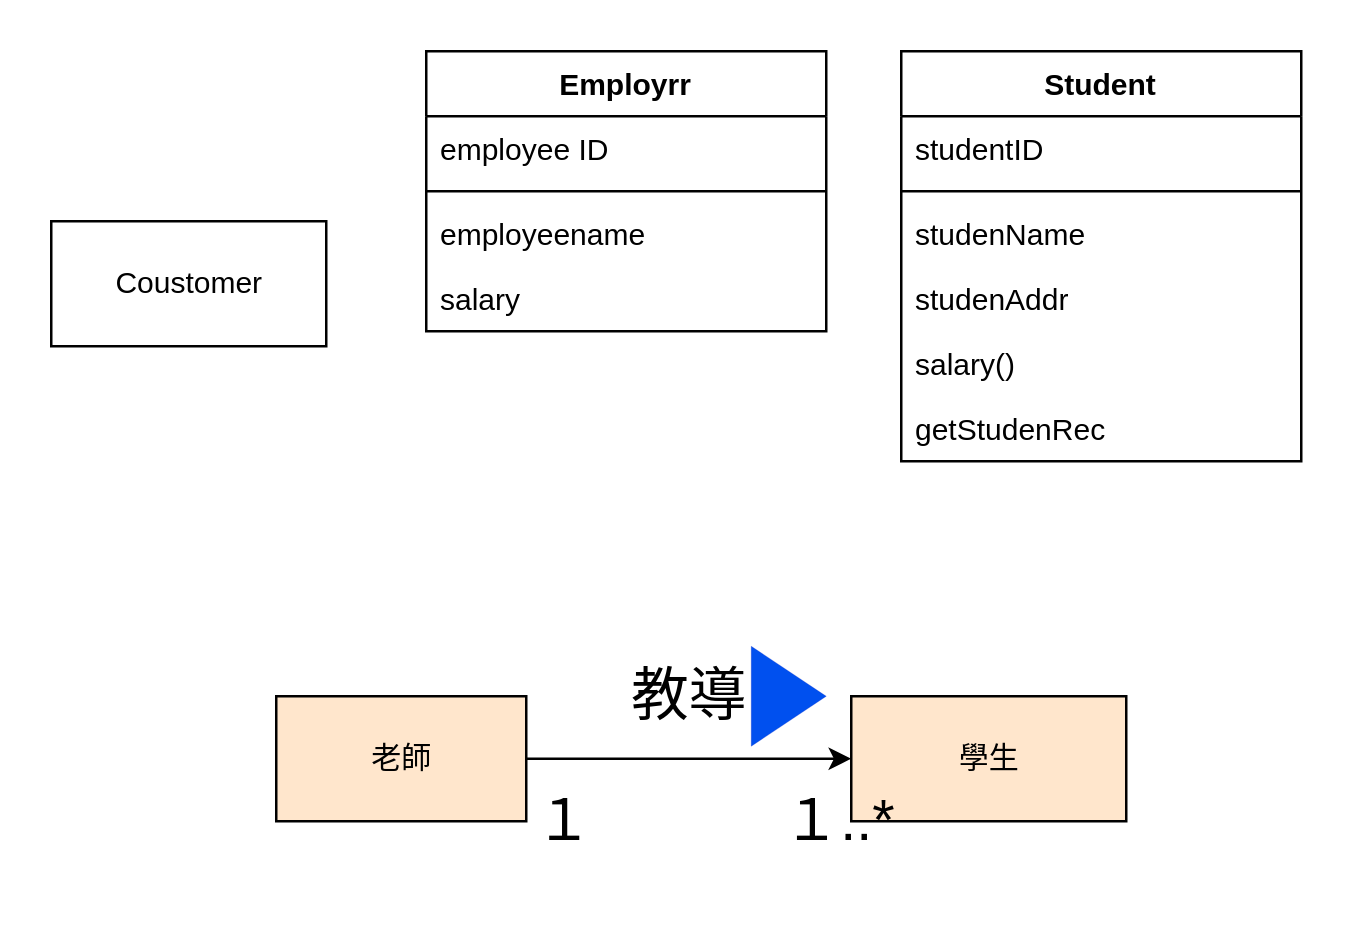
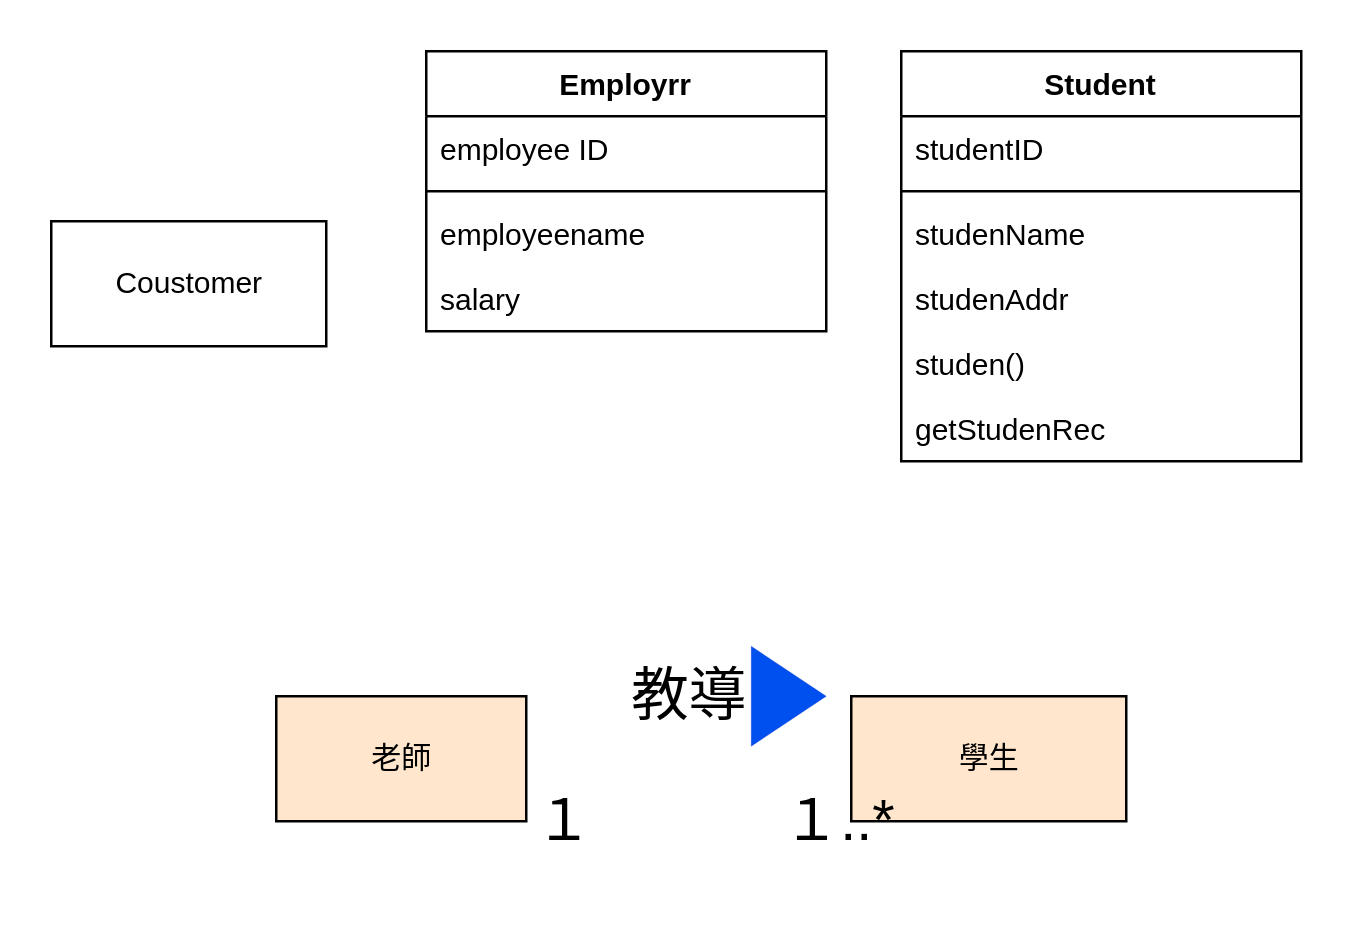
node "salary()": label "salary()" -> "studen()"
edge "老師" -> "學生": removed
